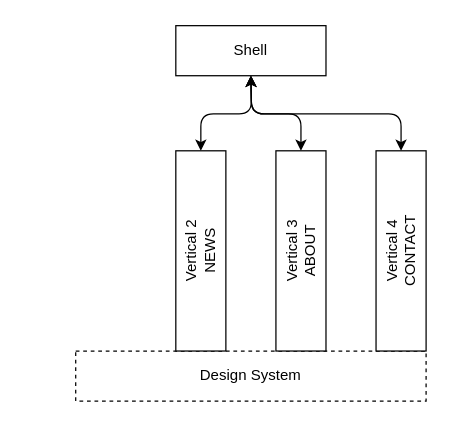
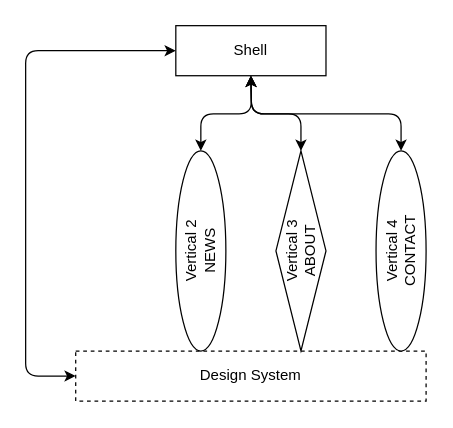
edge "Shell" -- "Design System": added
node "Vertical 2 NEWS": shape rectangle -> ellipse
node "Vertical 3 ABOUT": shape rectangle -> diamond
node "Vertical 4 CONTACT": shape rectangle -> ellipse
